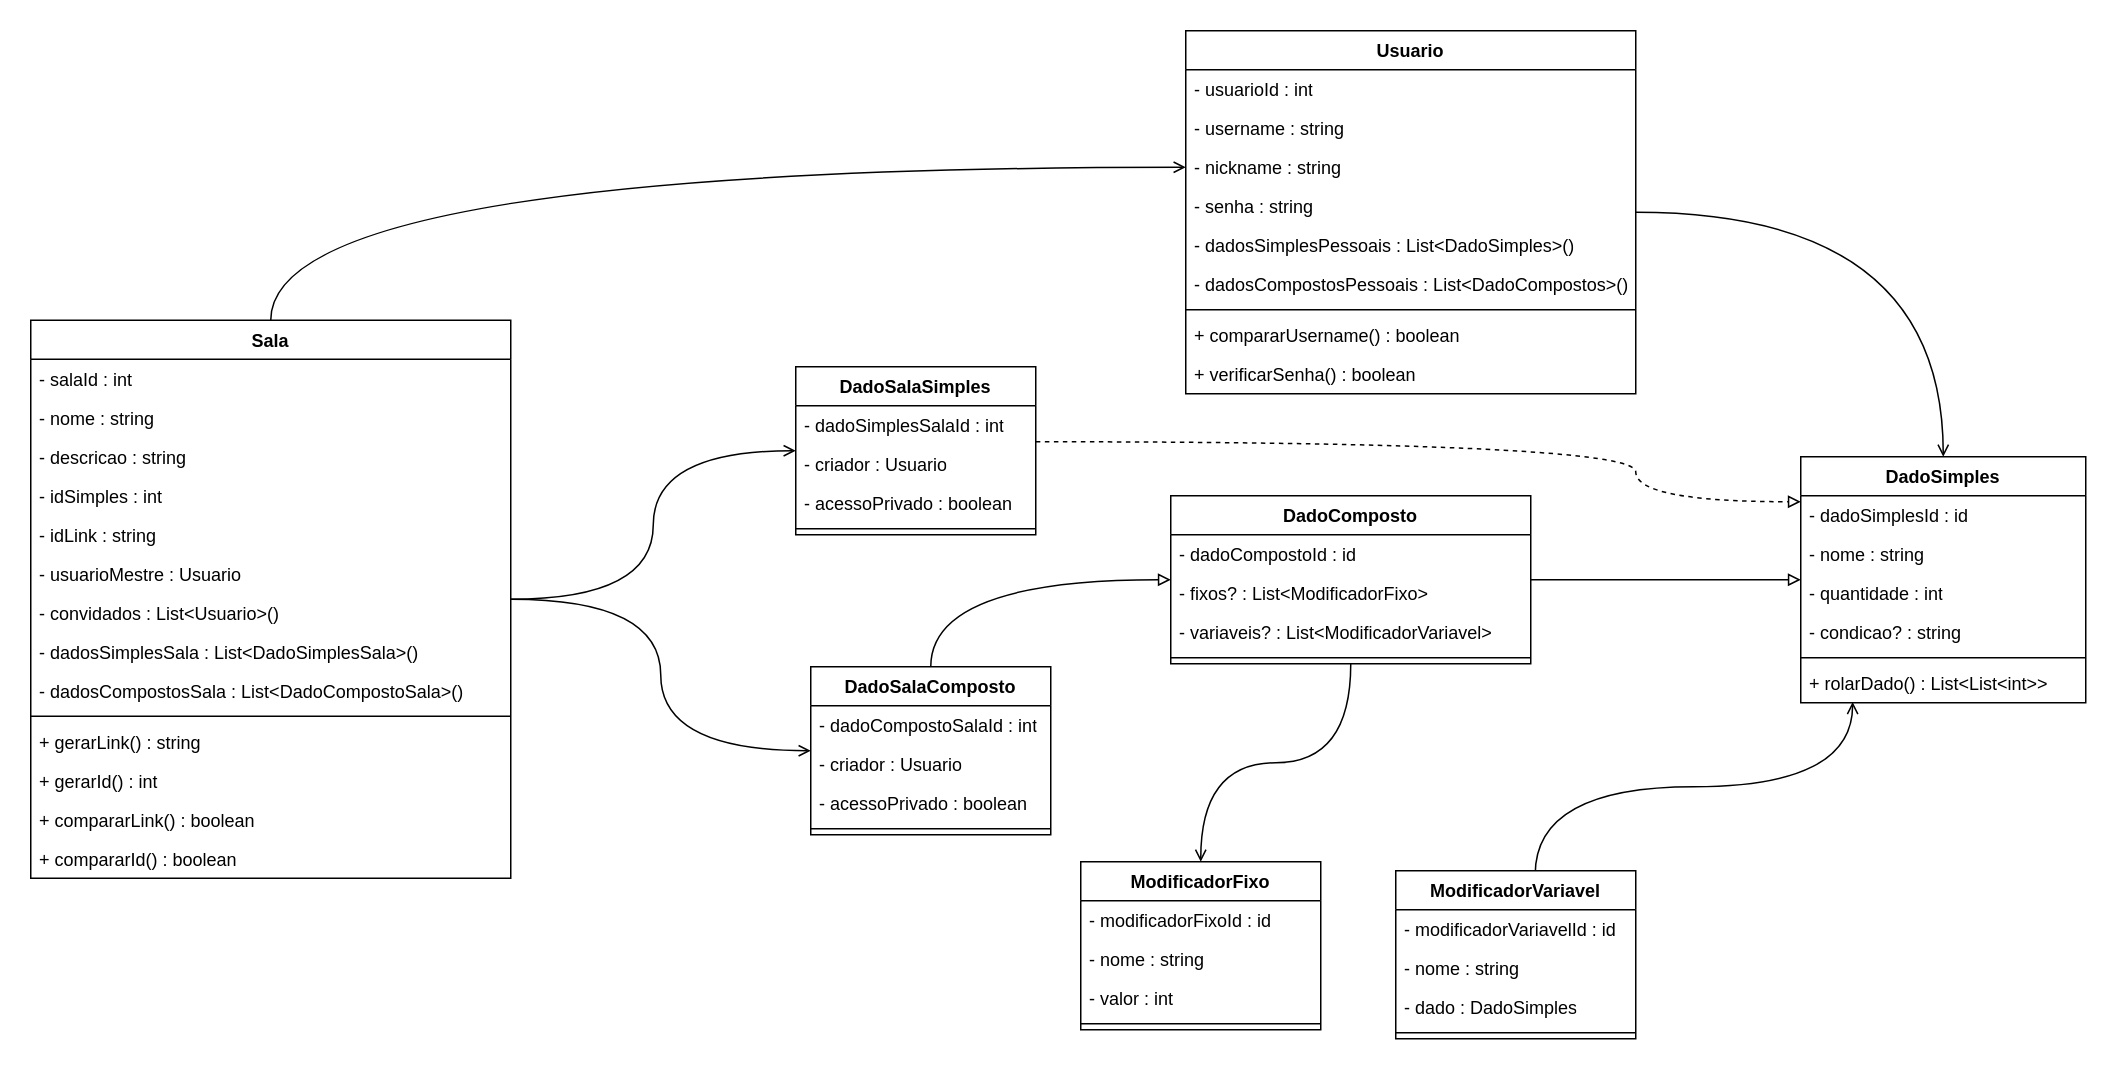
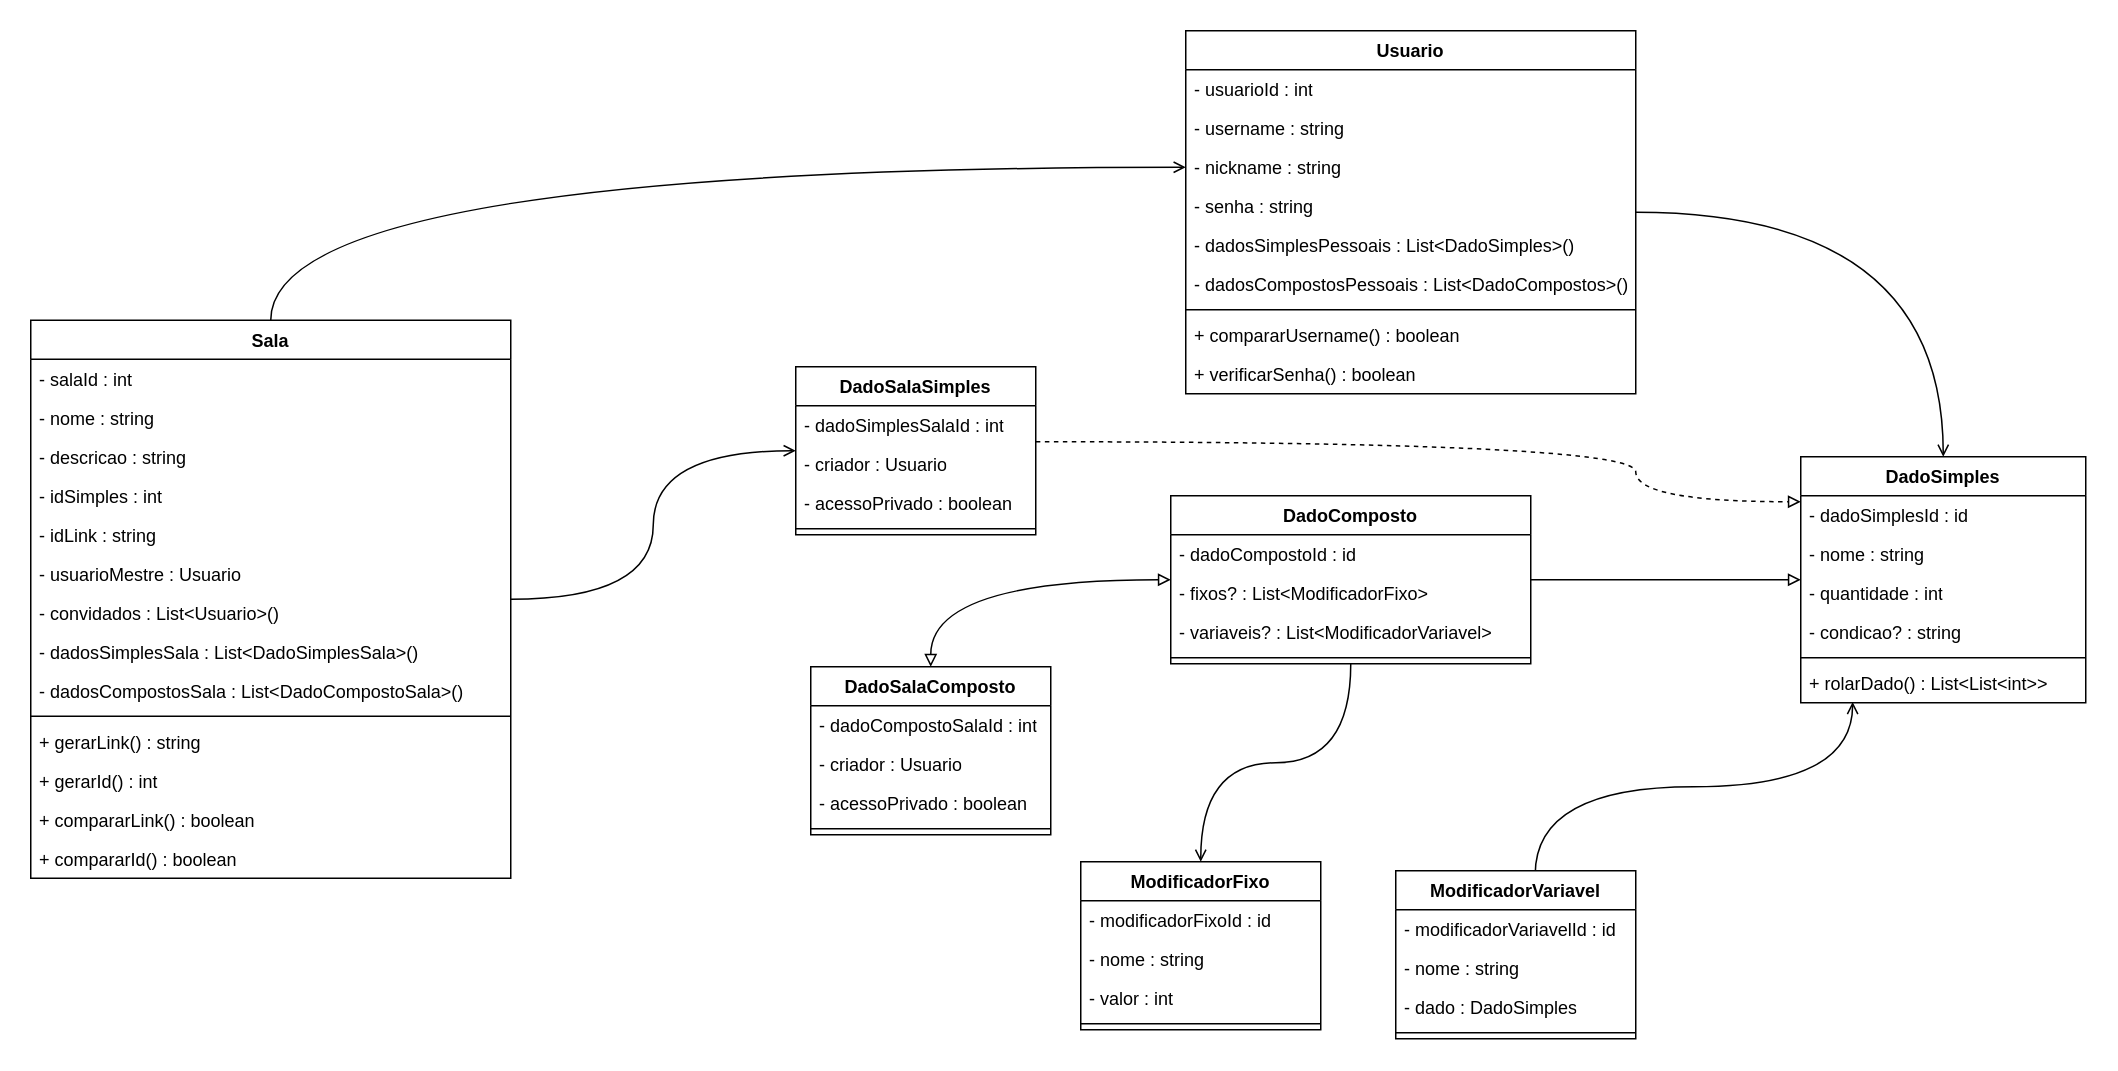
edge "DadoSalaComposto" -> "DadoComposto": arrowhead none -> block
edge "Sala" -> "DadoSalaComposto": removed
